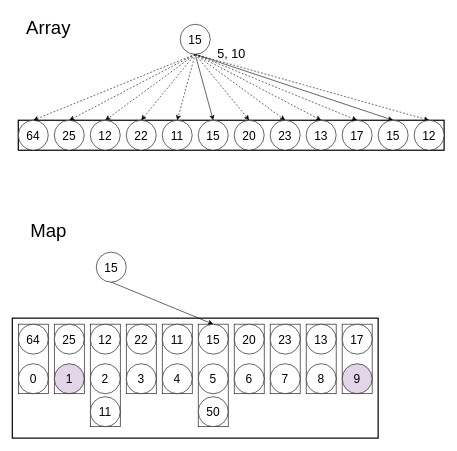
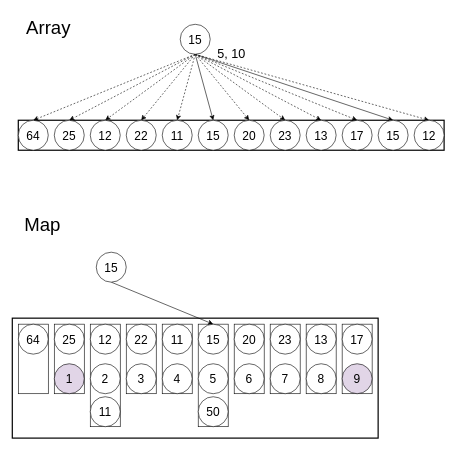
node "Map": moved (48, 231) -> (42, 225)
node "0": removed
